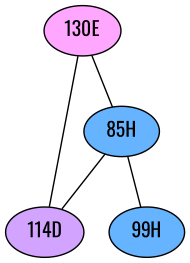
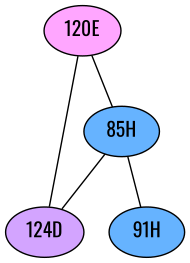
node "130E": label "130E" -> "120E"
node "114D": label "114D" -> "124D"
node "99H": label "99H" -> "91H"
